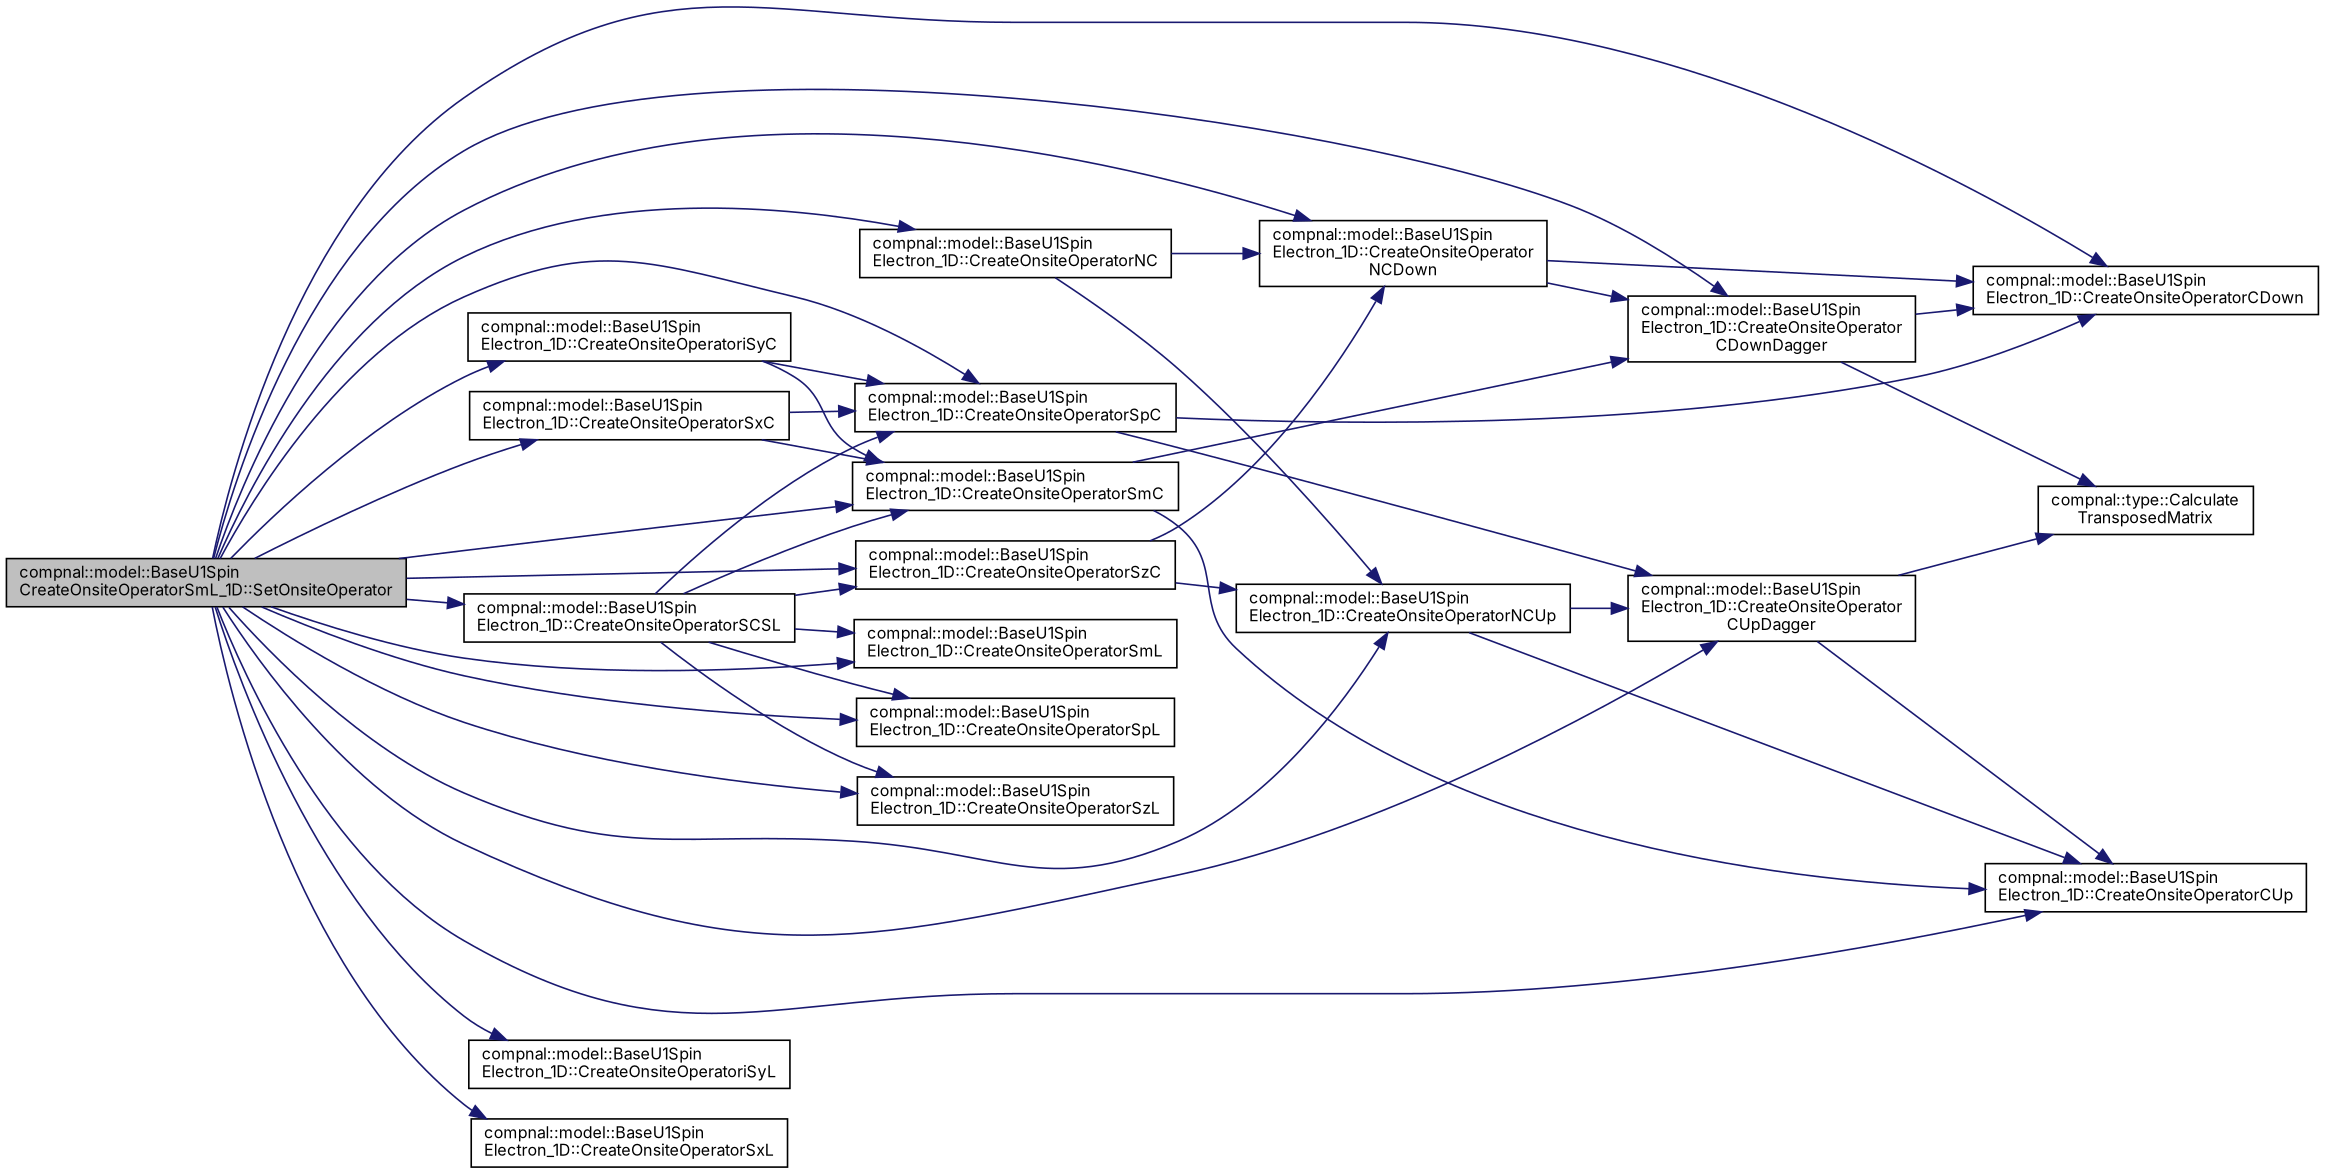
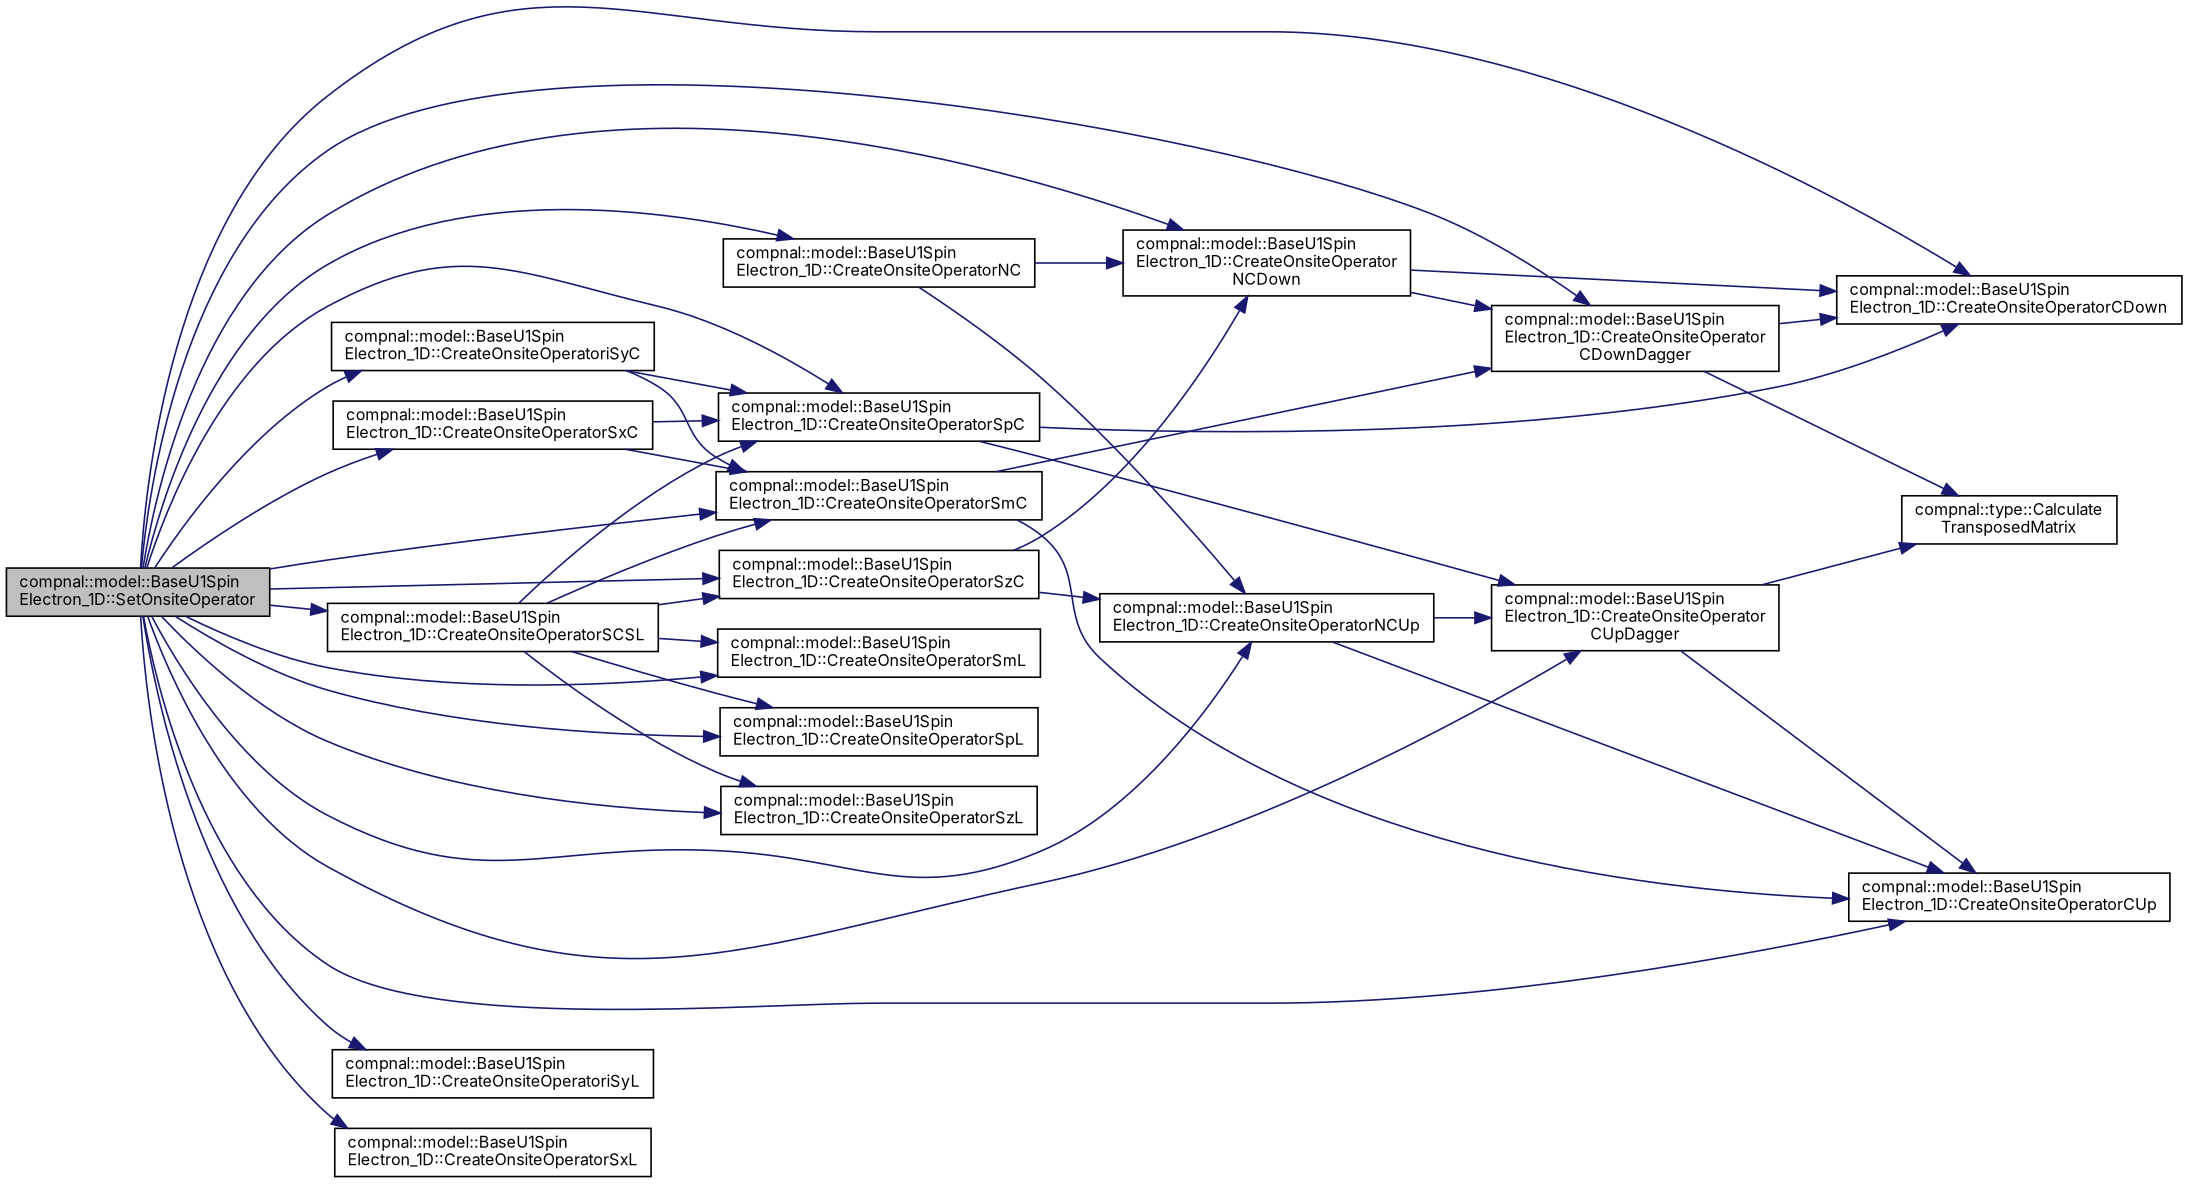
node "compnal::model::BaseU1Spin CreateOnsiteOperatorSmL_1D::SetOnsiteOperator": label "compnal::model::BaseU1Spin CreateOnsiteOperatorSmL_1D::SetOnsiteOperator" -> "compnal::model::BaseU1Spin Electron_1D::SetOnsiteOperator"
